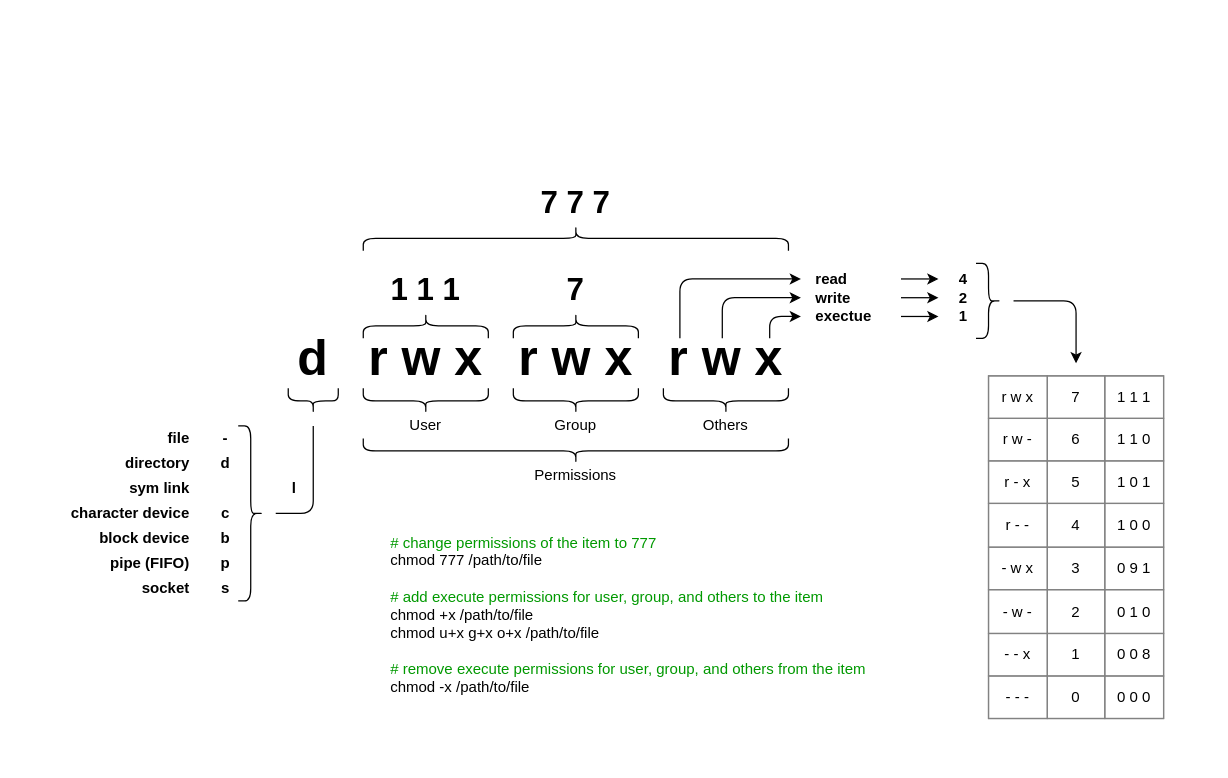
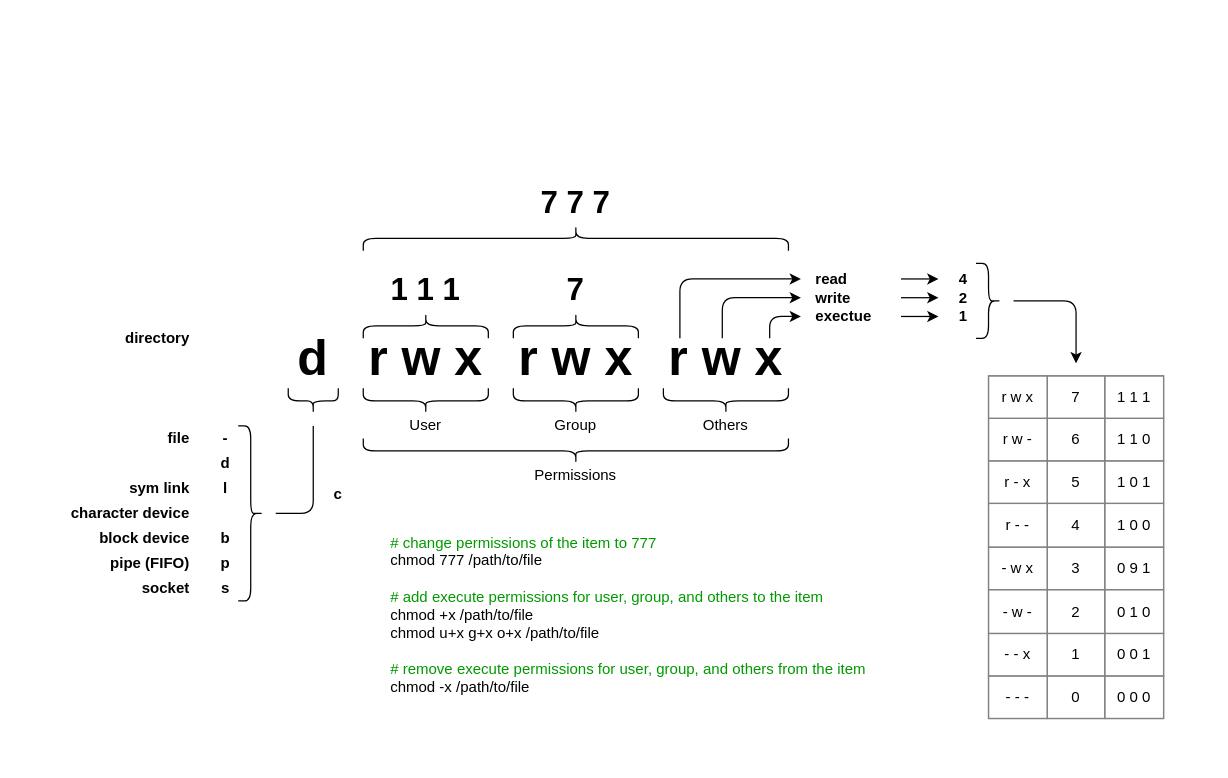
node "directory": moved (132, 463) -> (132, 338)
node "l": moved (294, 488) -> (226, 488)
node "c": moved (226, 513) -> (338, 494)
node "0 0 8": label "0 0 8" -> "0 0 1"
